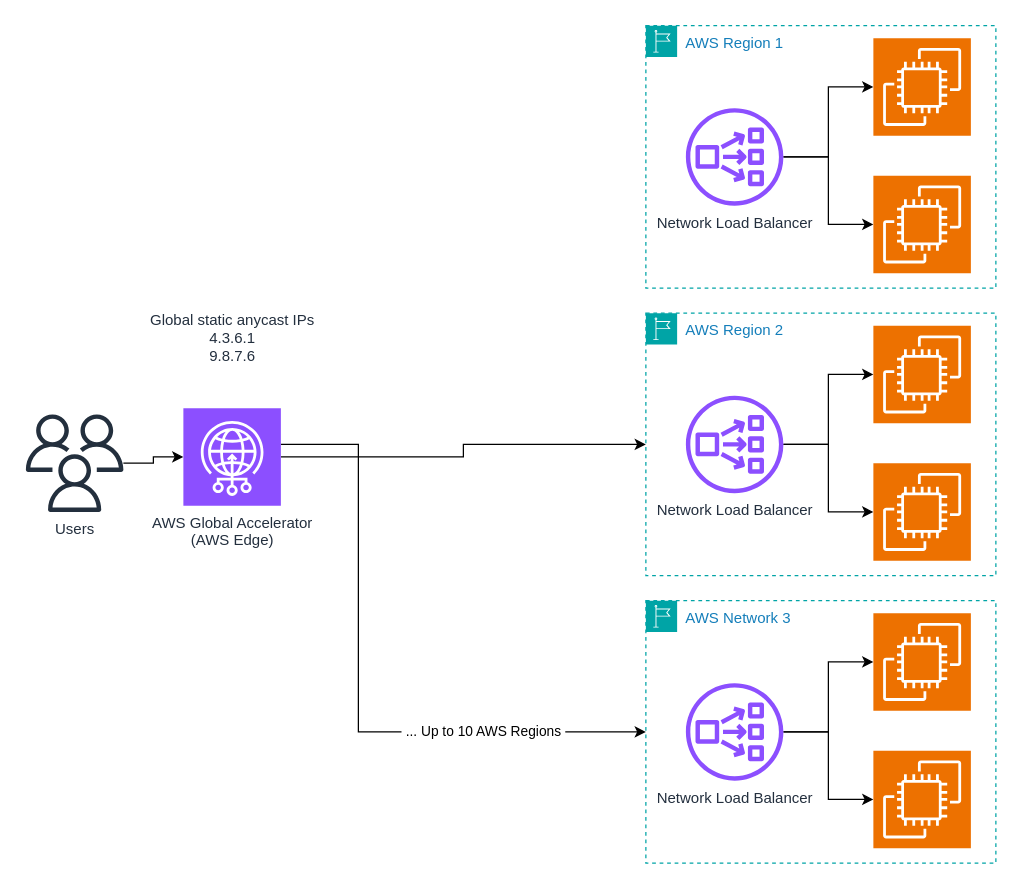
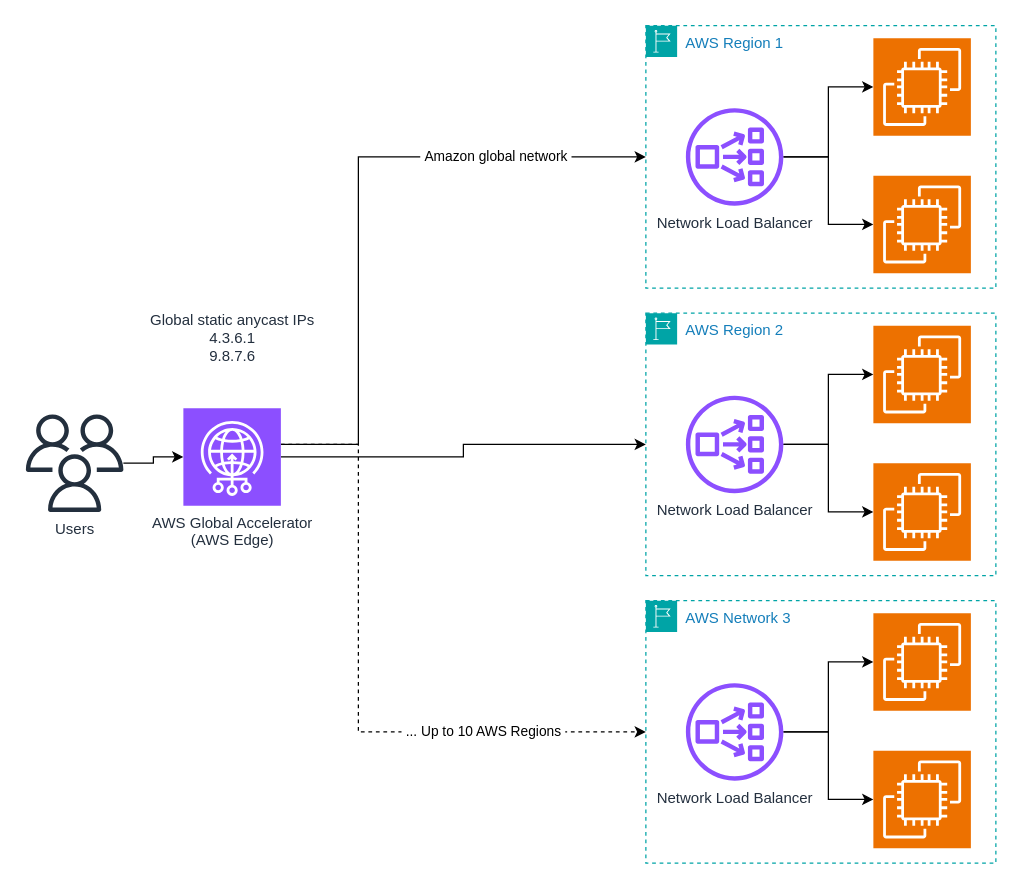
edge "AWS Global Accelerator (AWS Edge)" -> "AWS Region 1": added, label "Amazon global network"
edge "AWS Global Accelerator (AWS Edge)" -> "AWS Network 3": style solid -> dashed
